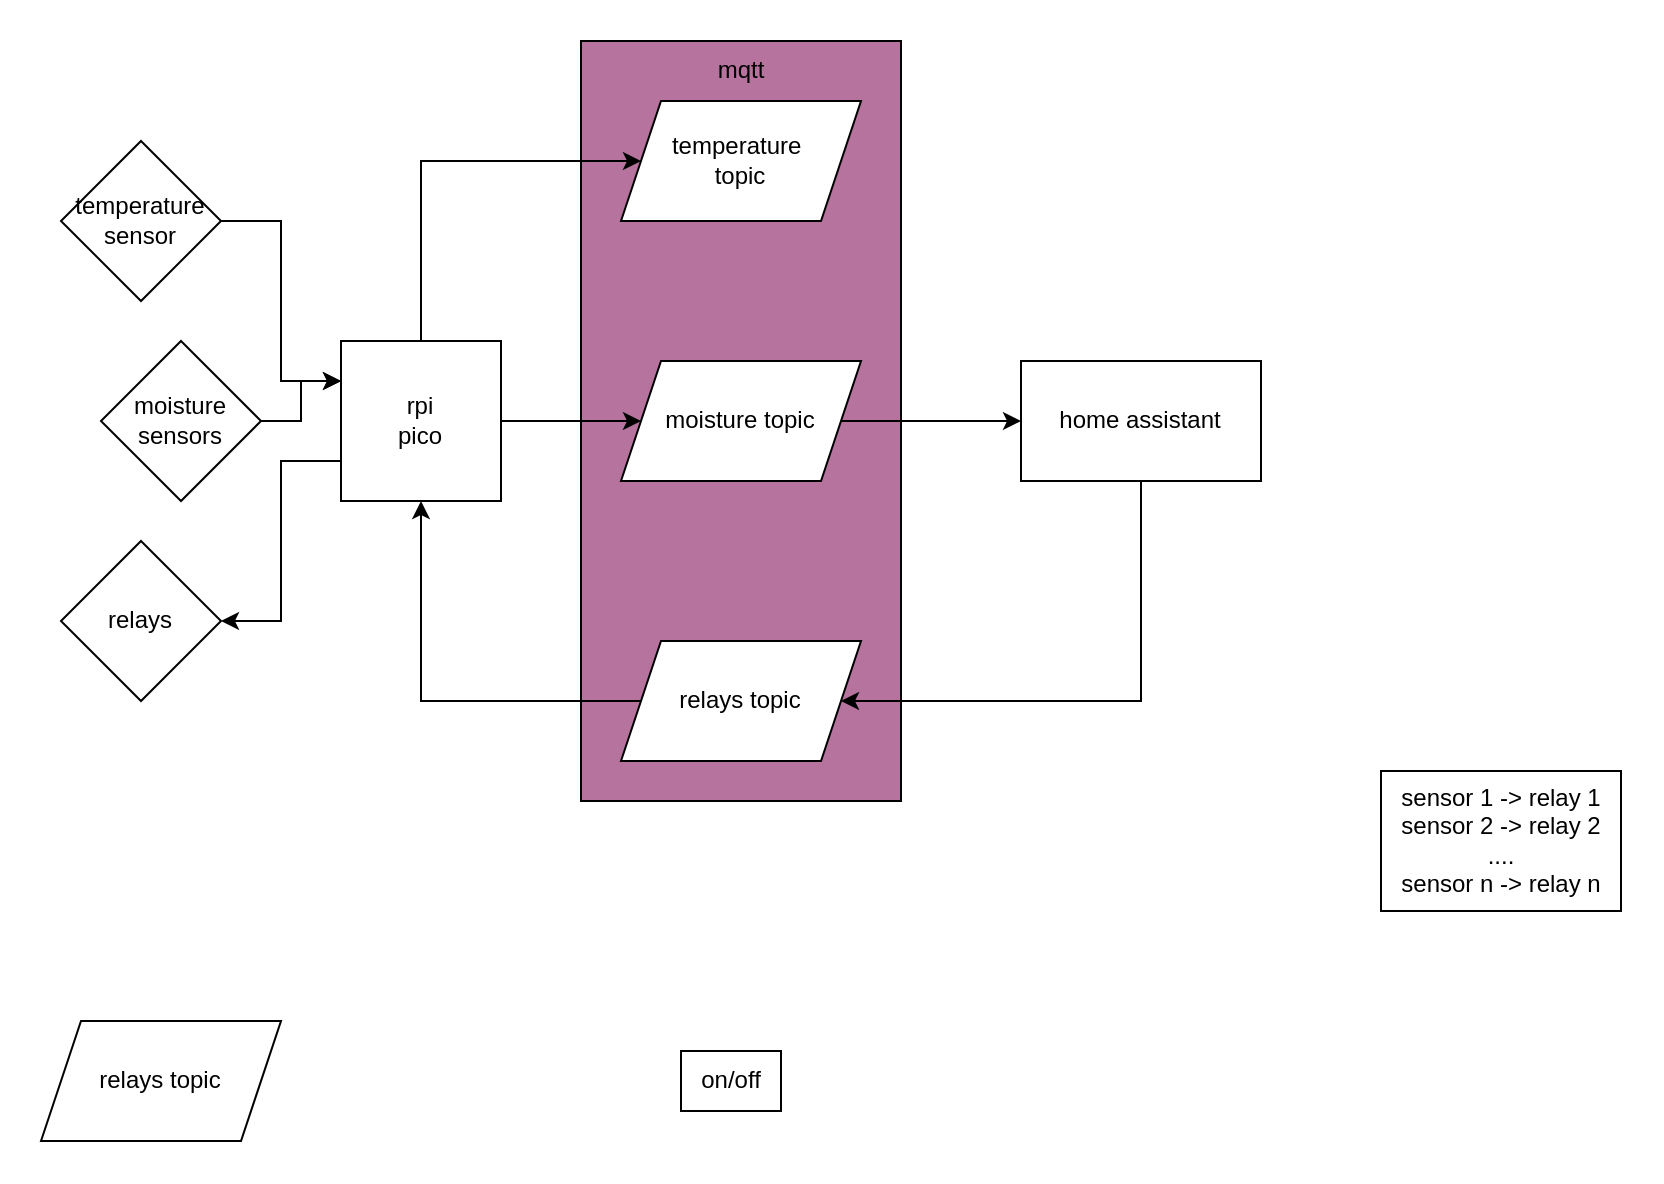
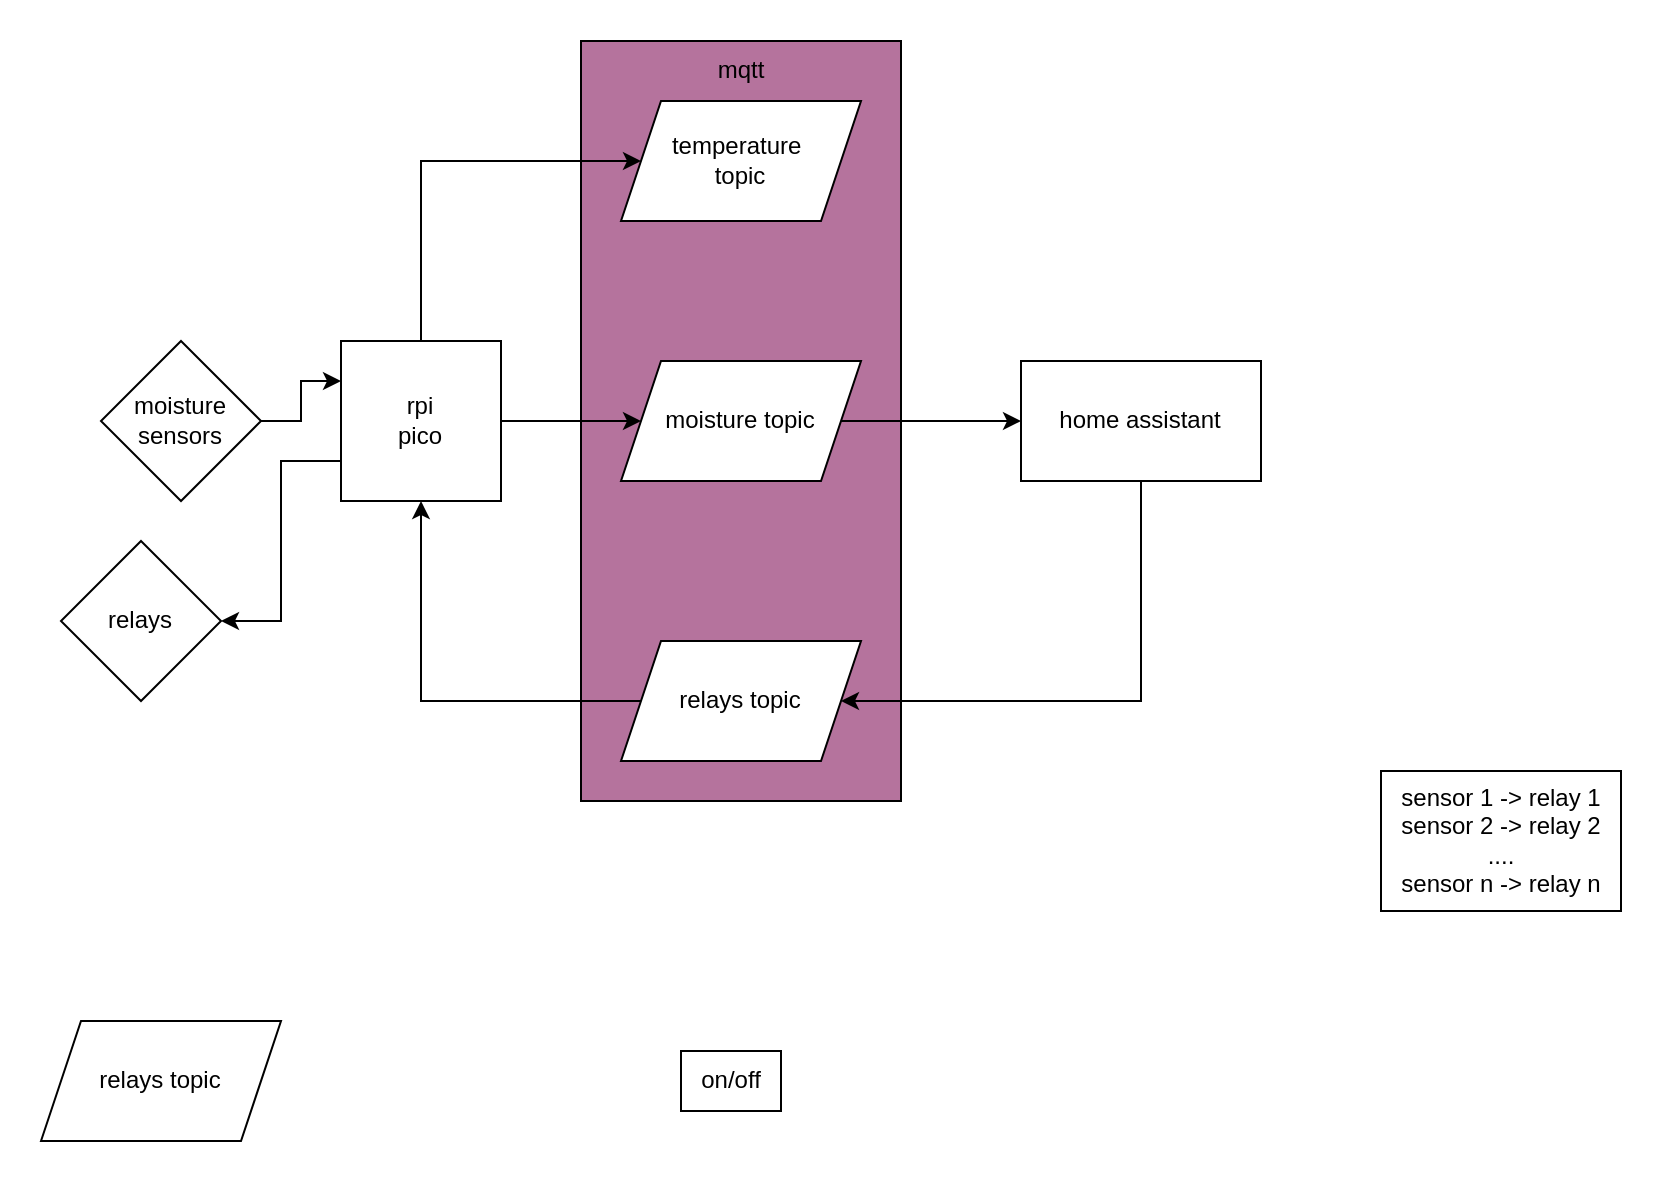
node "temperature sensor": removed
edge "temperature sensor" -> "rpi pico": removed
